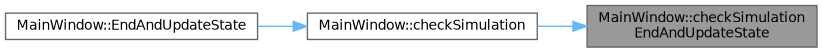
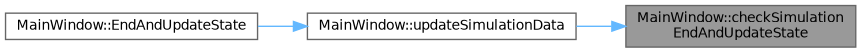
node "MainWindow::checkSimulation": label "MainWindow::checkSimulation" -> "MainWindow::updateSimulationData"
